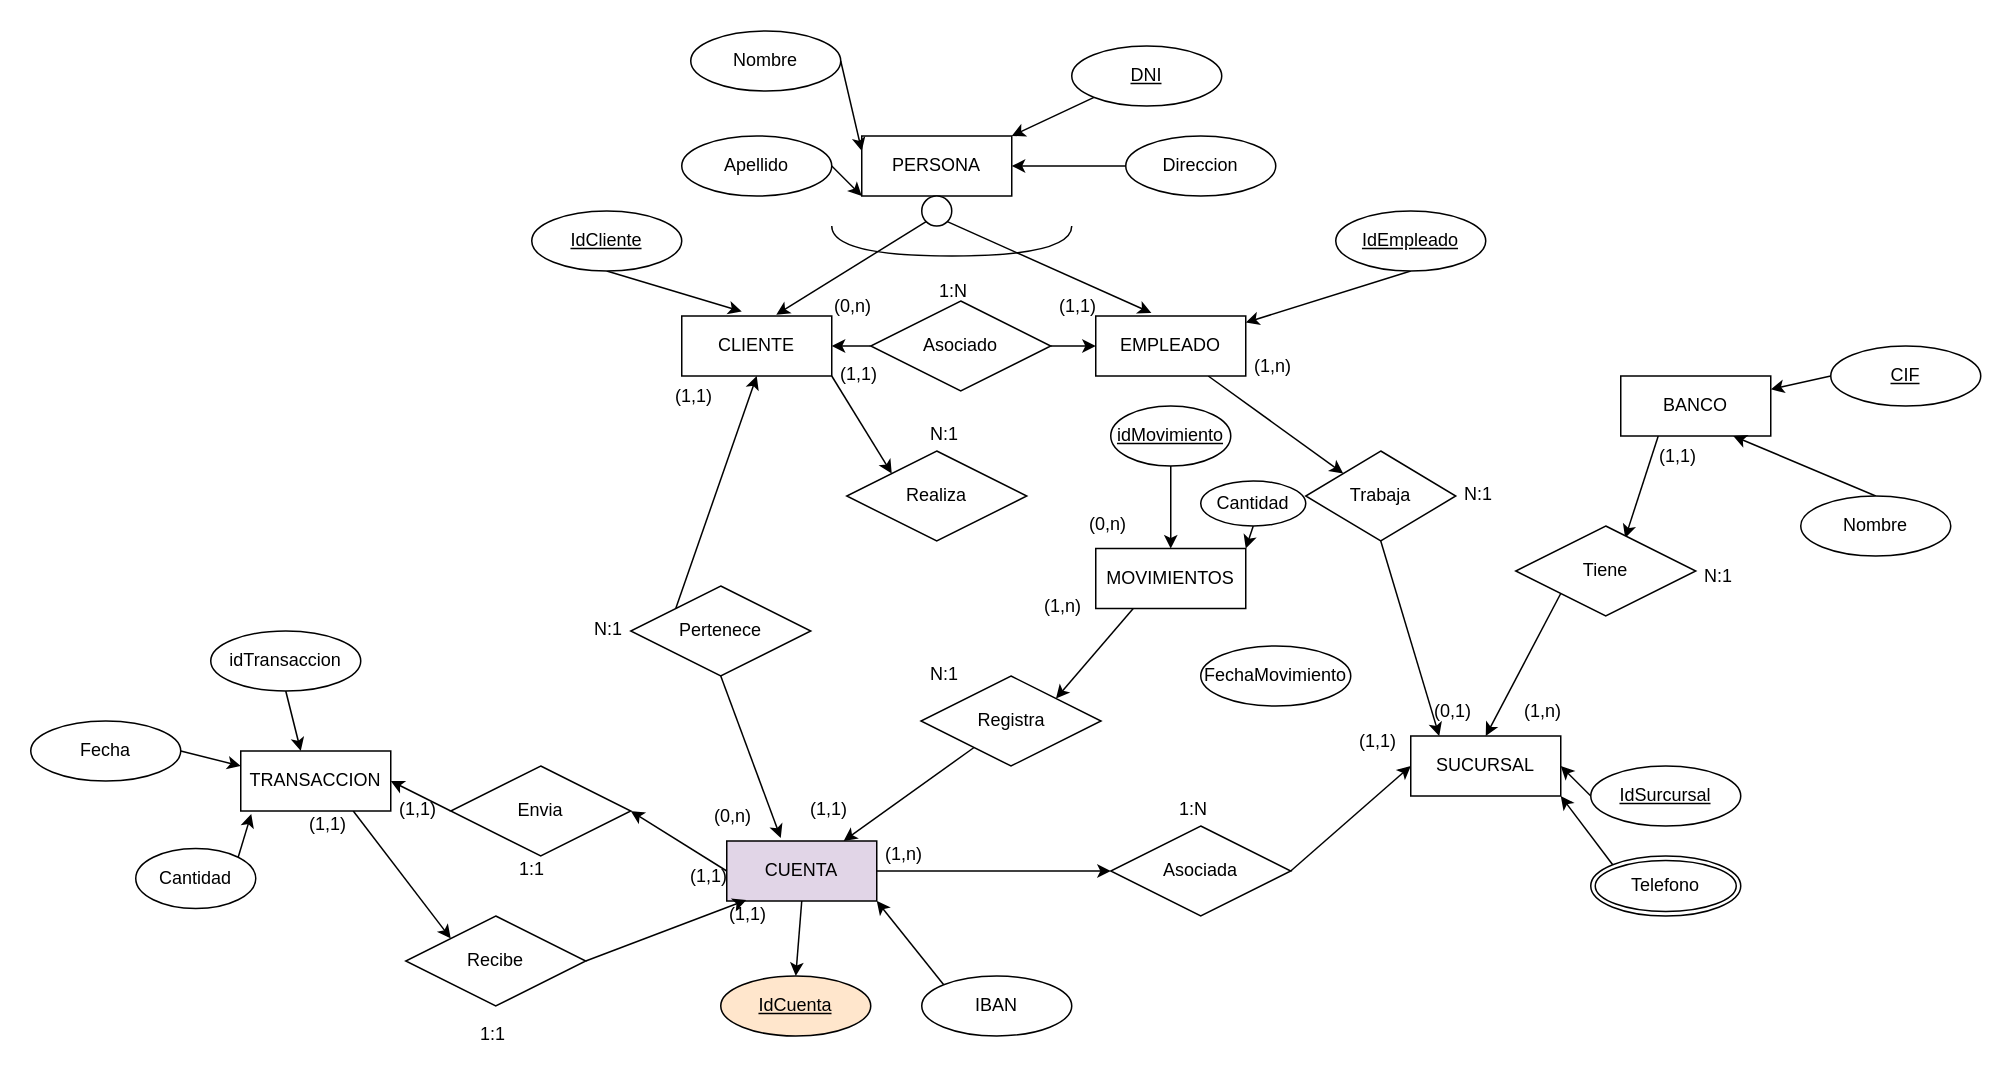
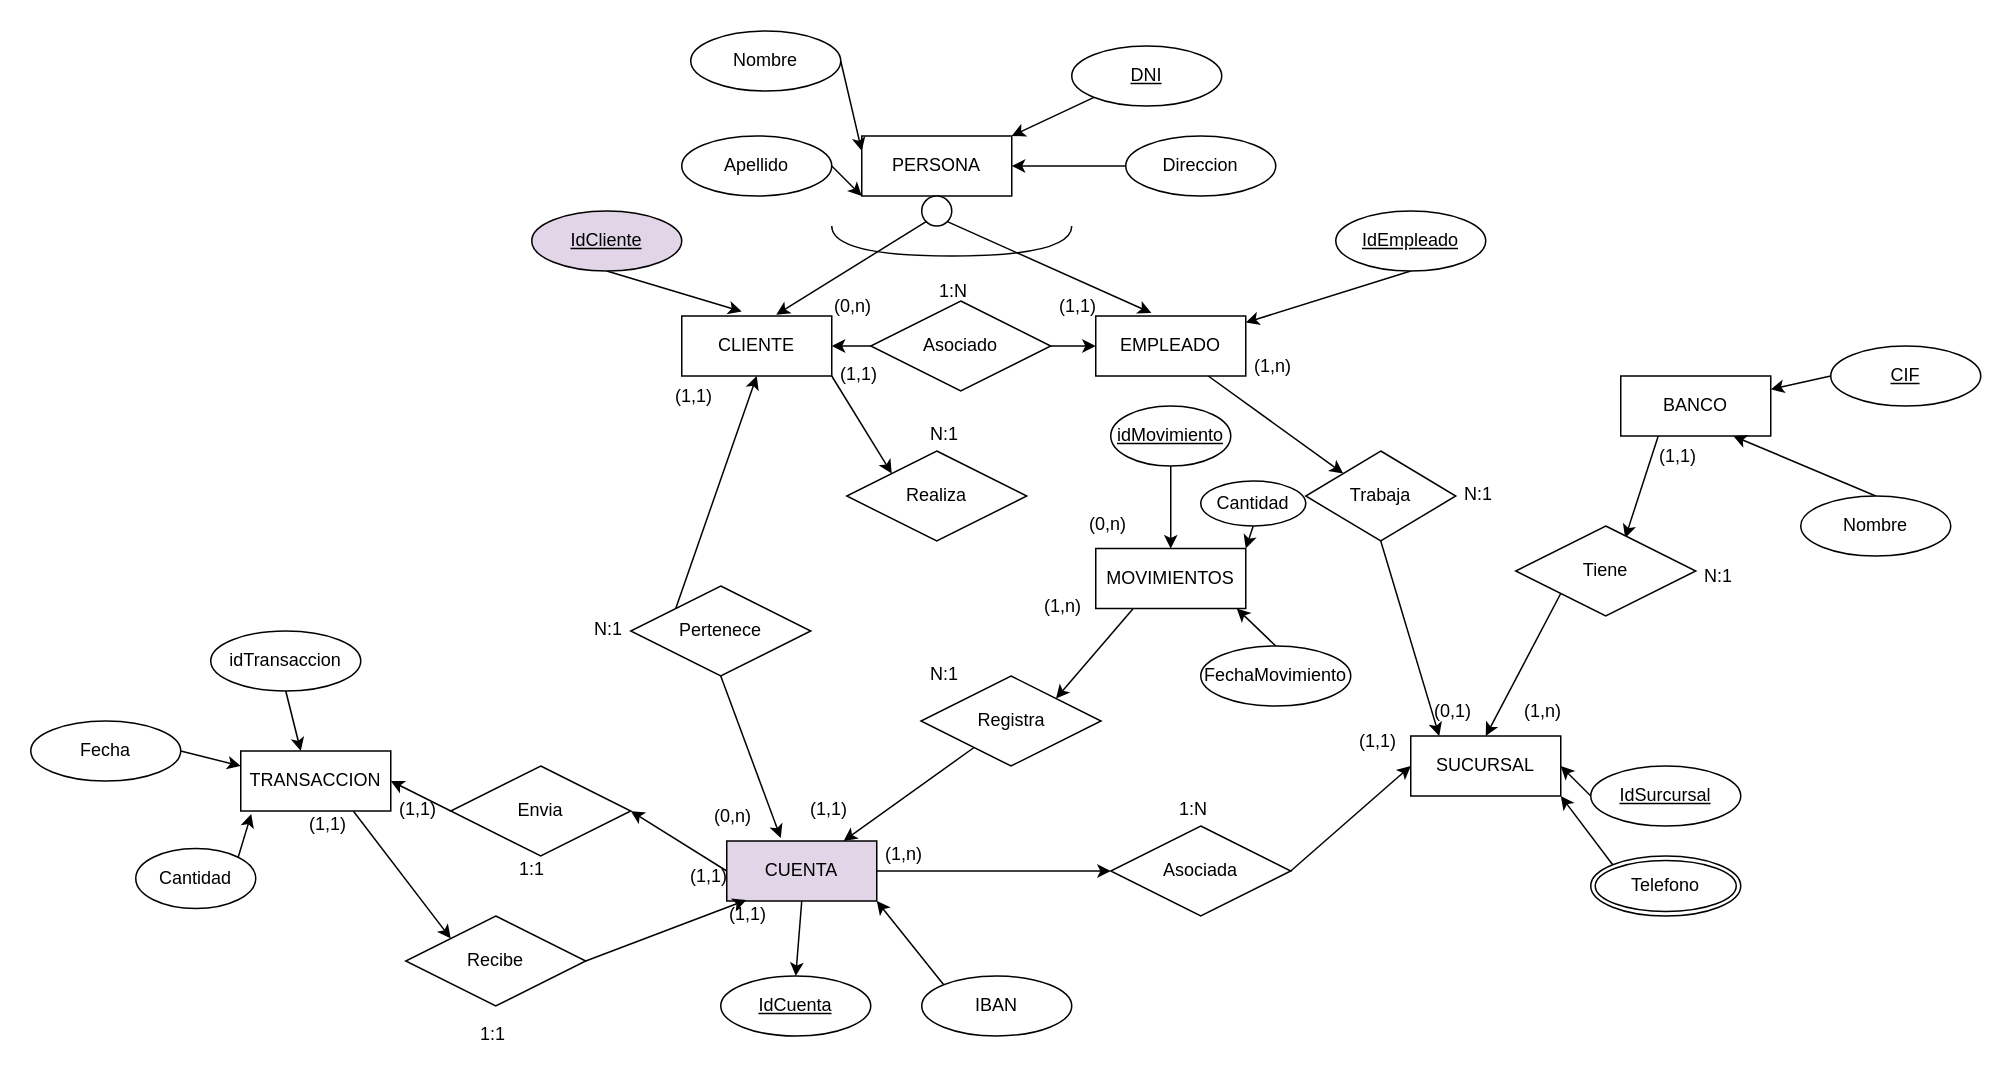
node "IdCliente": fillcolor #ffffff -> #e1d5e7
edge "FechaMovimiento" -> "MOVIMIENTOS": added
node "IdCuenta": fillcolor #ffe6cc -> #ffffff
